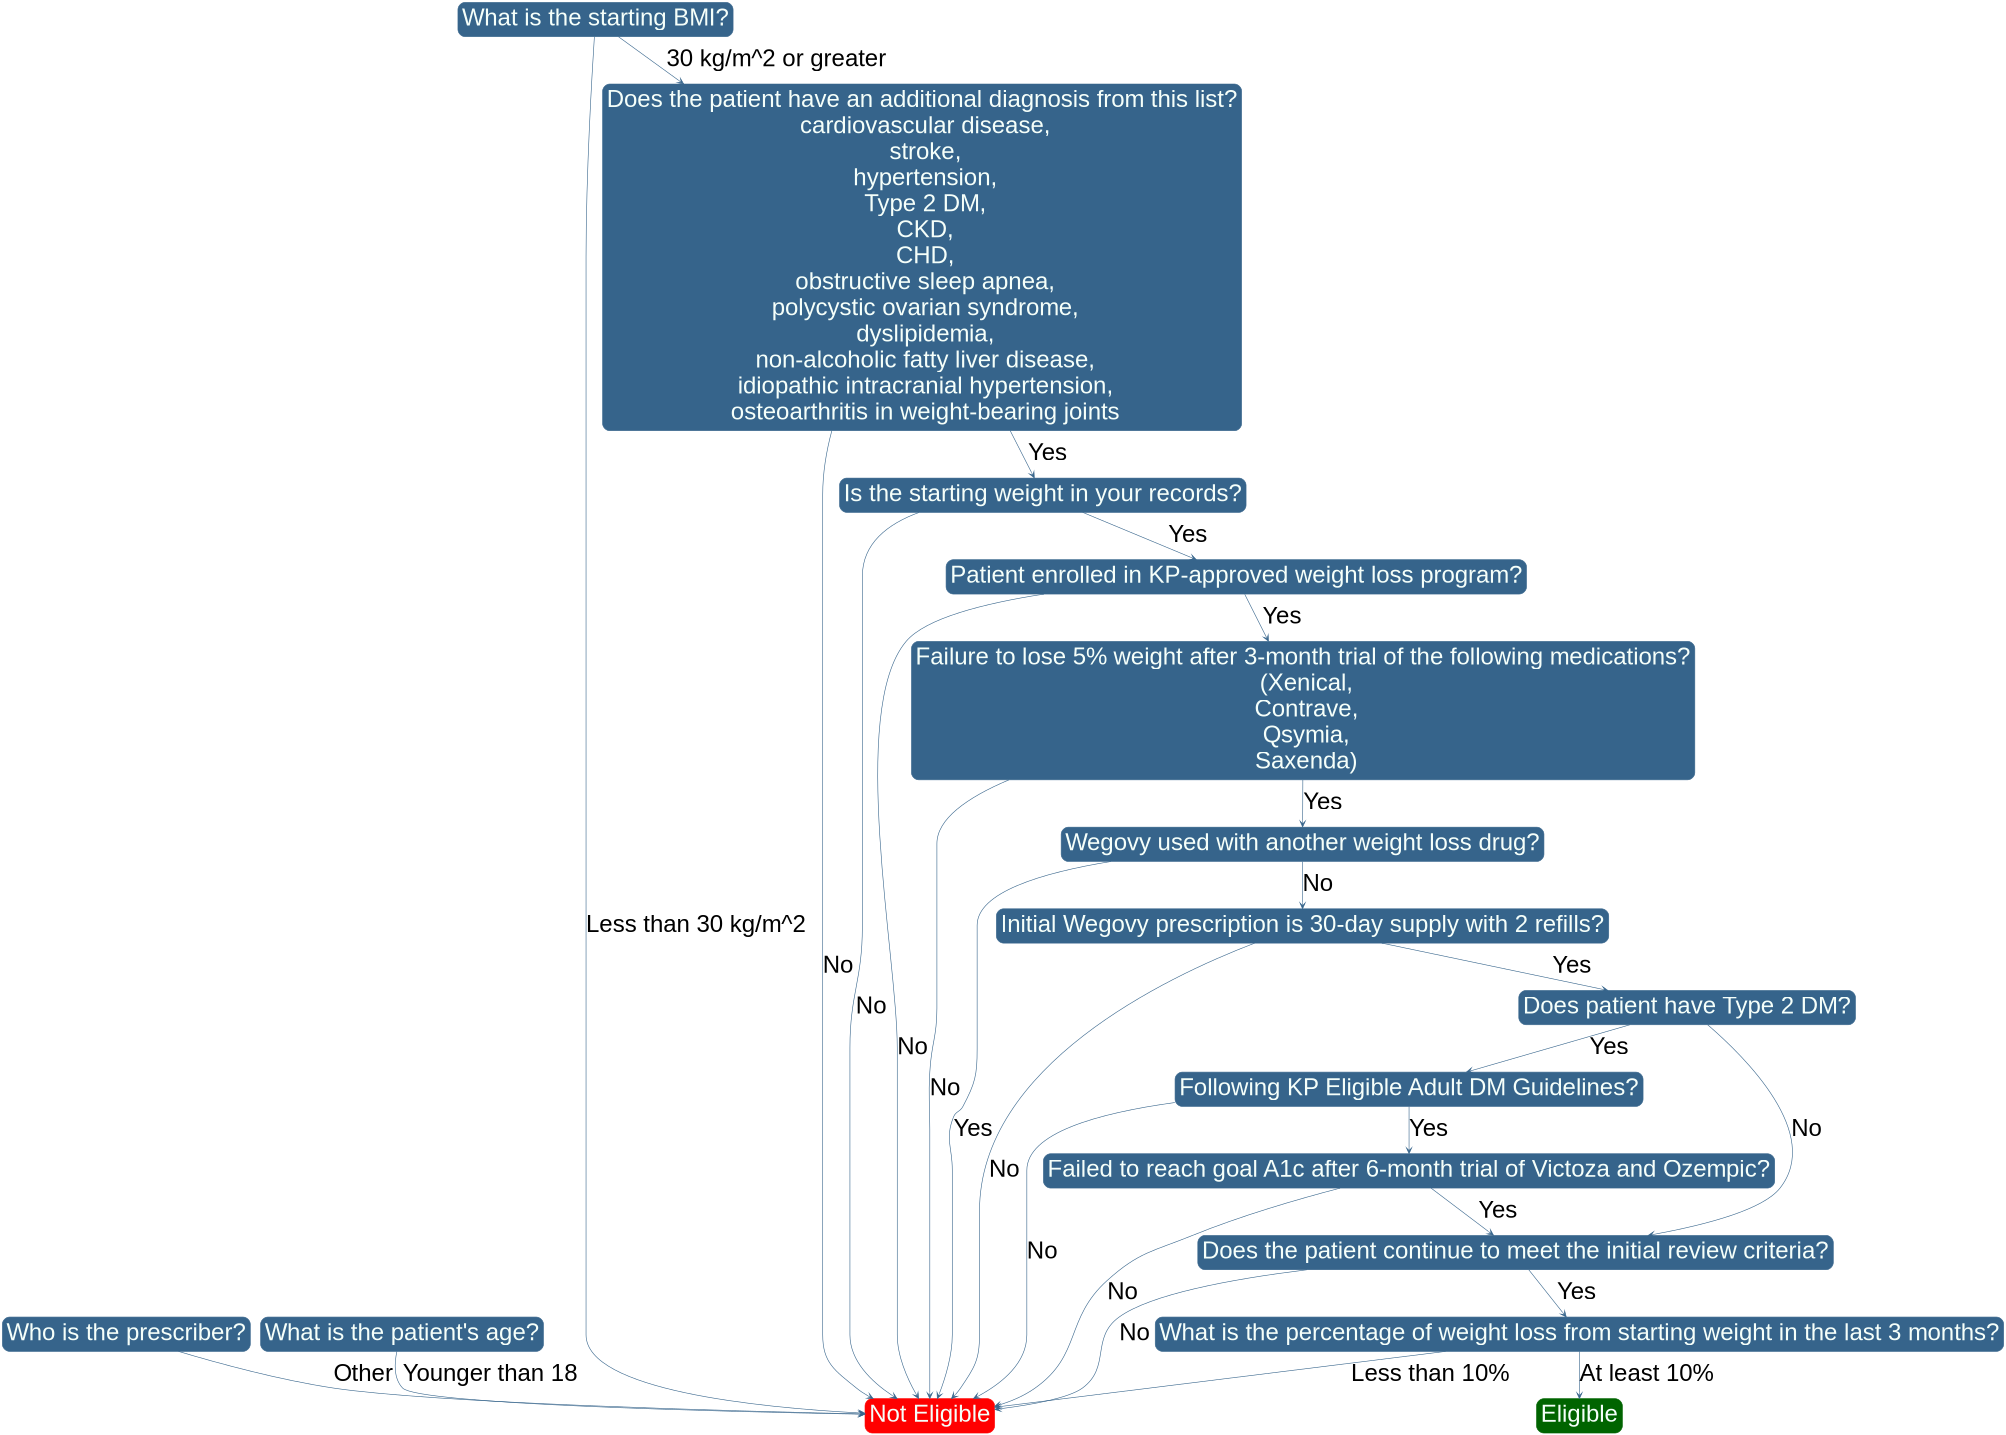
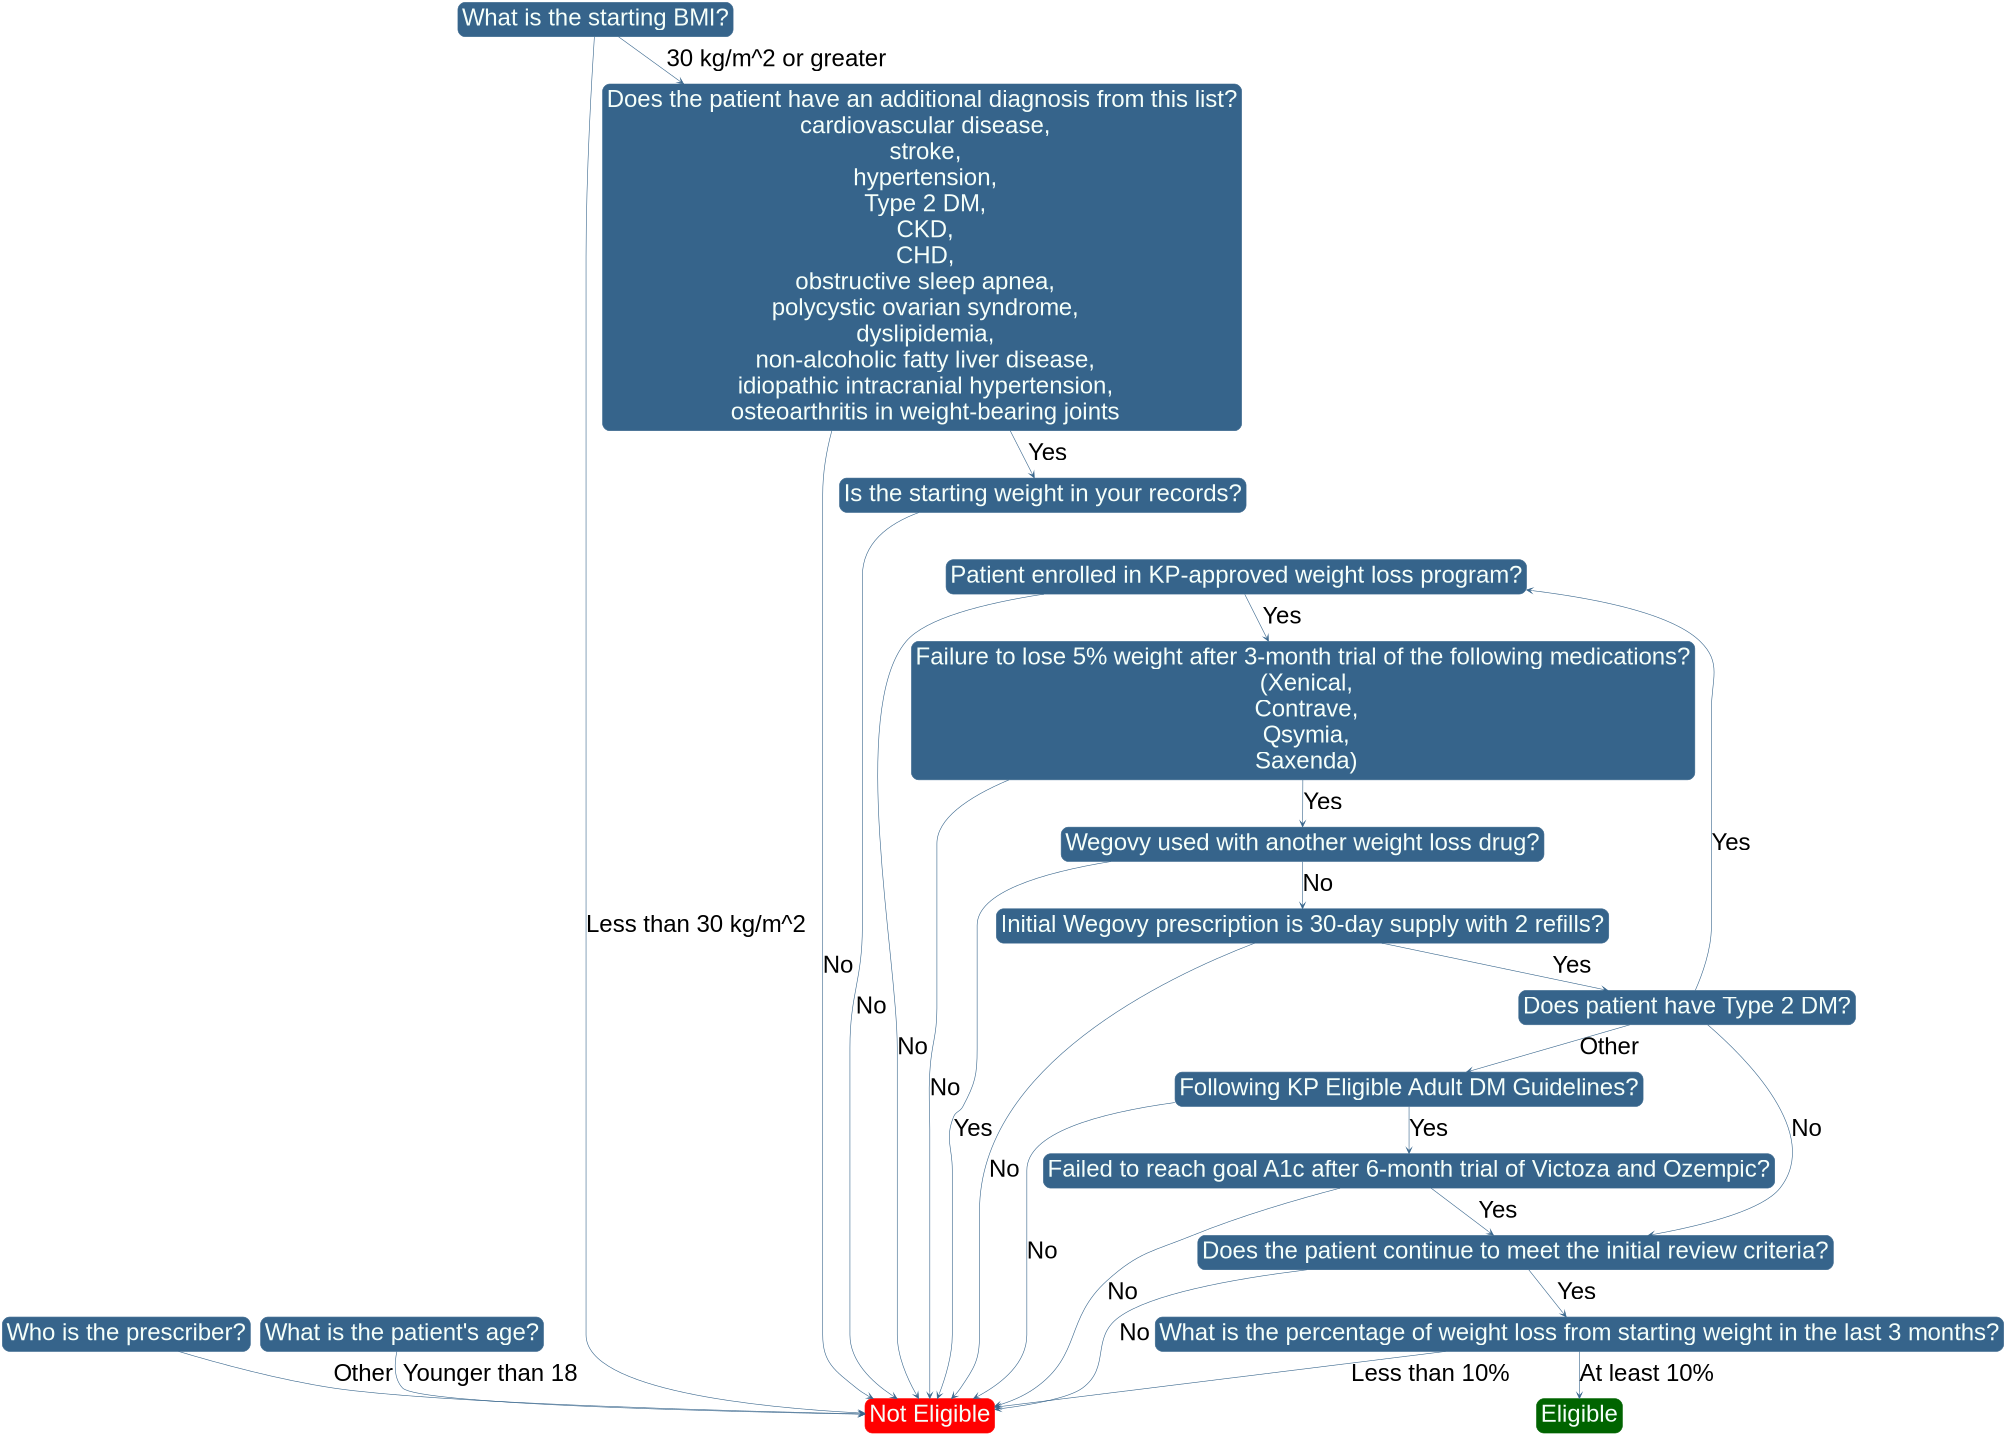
edge "Is the starting weight in your records?" -> "Patient enrolled in KP-approved weight loss program?": now "Does patient have Type 2 DM?" -> "Patient enrolled in KP-approved weight loss program?"
edge "Does patient have Type 2 DM?" -> "Following KP Eligible Adult DM Guidelines?": label "Yes" -> "Other"
